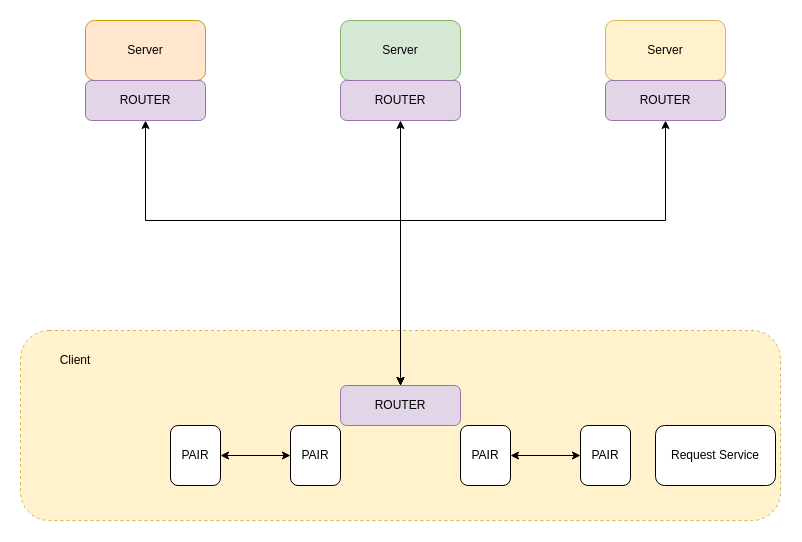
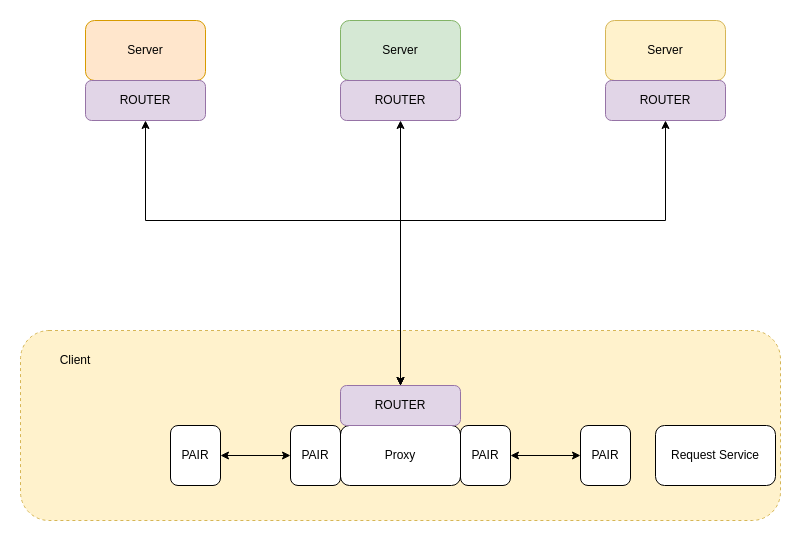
node "Proxy": added
